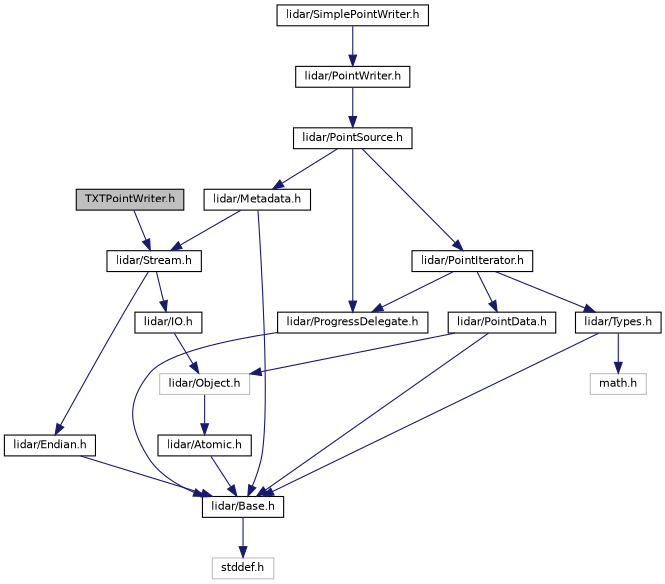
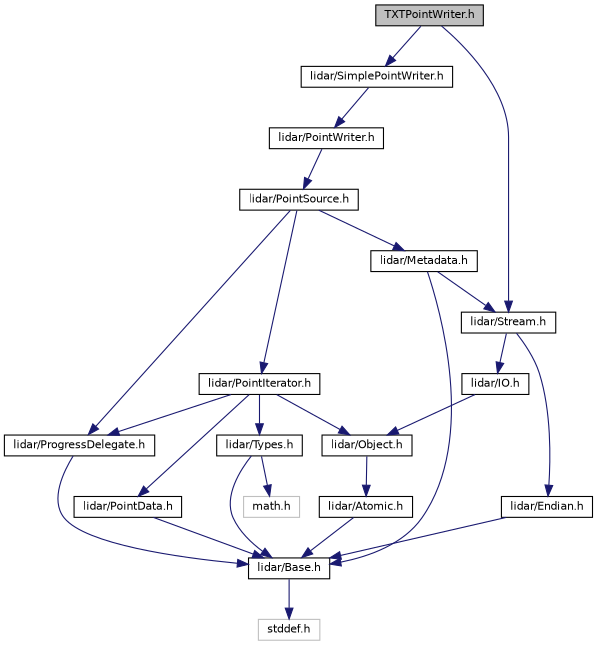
edge "TXTPointWriter.h" -> "lidar/SimplePointWriter.h": added
edge "lidar/PointData.h" -> "lidar/Object.h": now "lidar/PointIterator.h" -> "lidar/Object.h"
node "lidar/Object.h": color grey75 -> black
